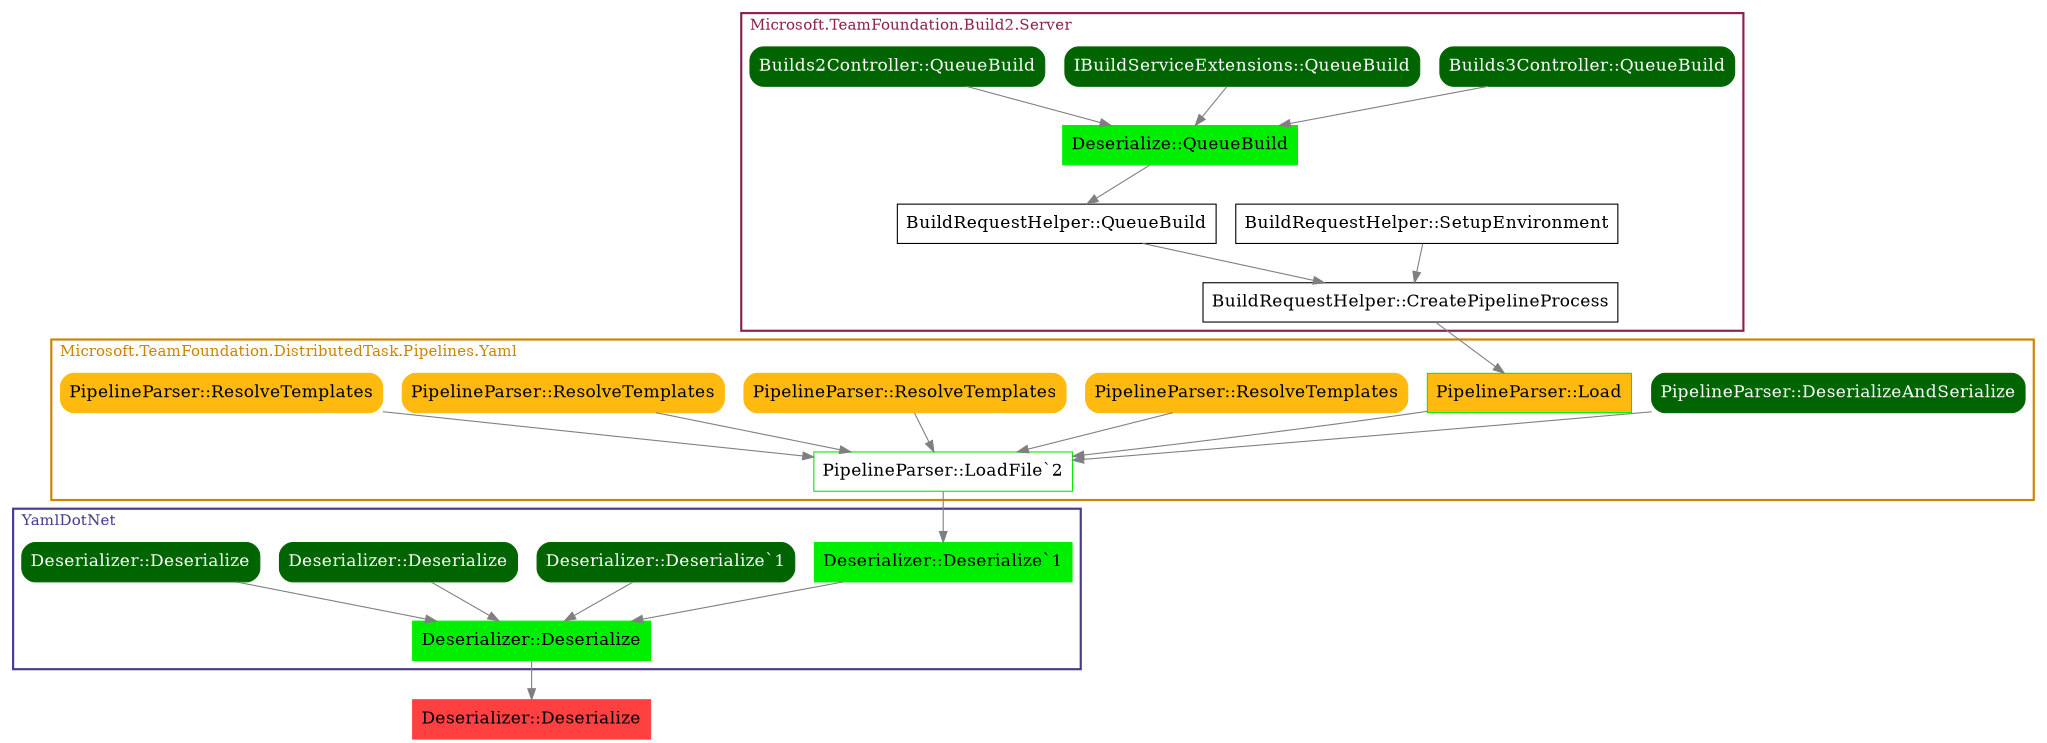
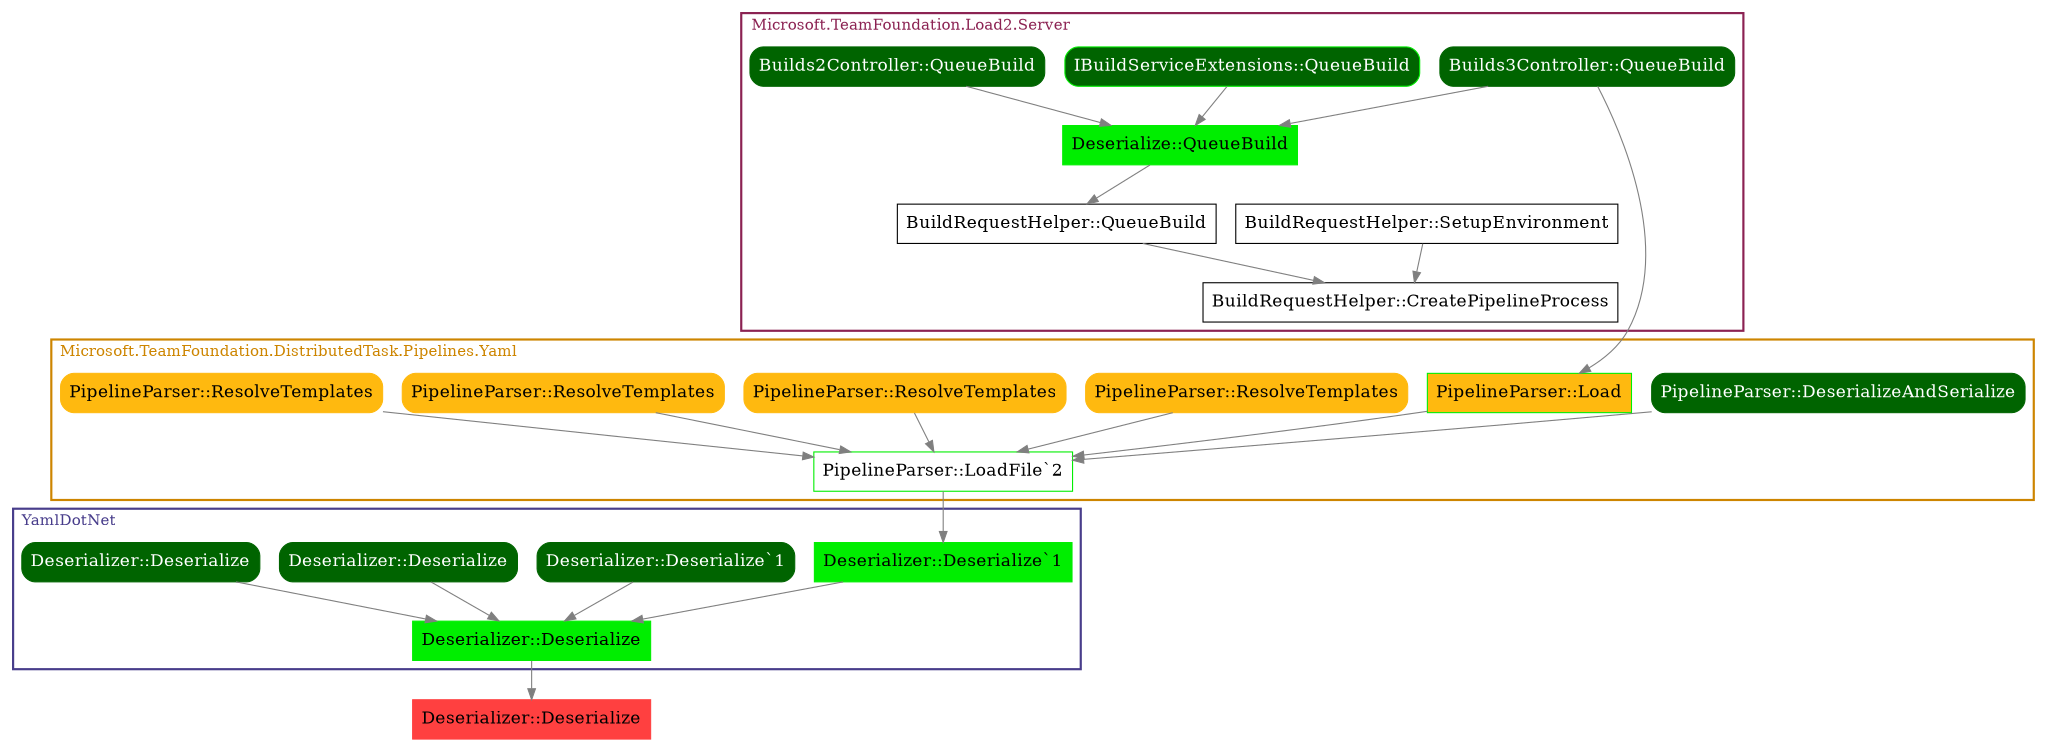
cluster "Microsoft.TeamFoundation.Build2.Server": label "Microsoft.TeamFoundation.Build2.Server" -> "Microsoft.TeamFoundation.Load2.Server"
node "IBuildServiceExtensions::QueueBuild": color darkgreen -> green2
edge "BuildRequestHelper::CreatePipelineProcess" -> "PipelineParser::Load": now "Builds3Controller::QueueBuild" -> "PipelineParser::Load"
